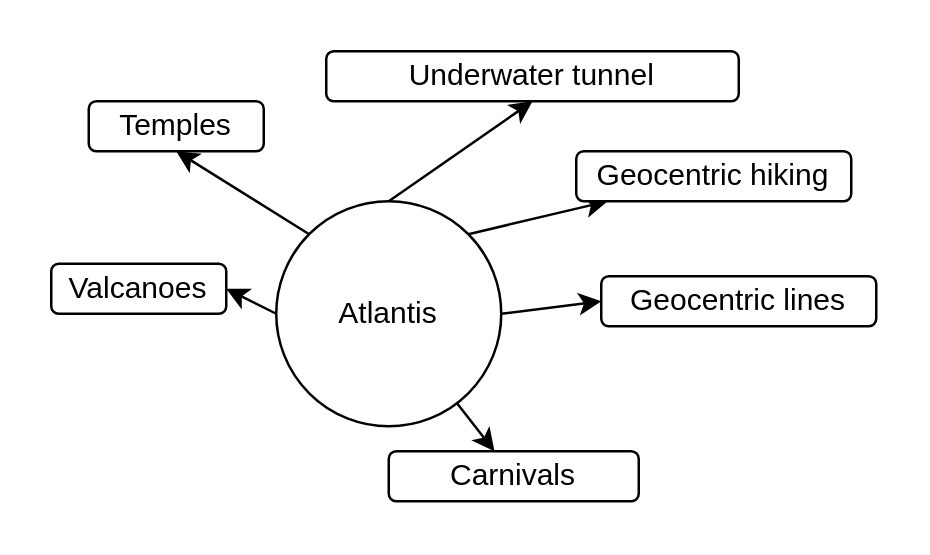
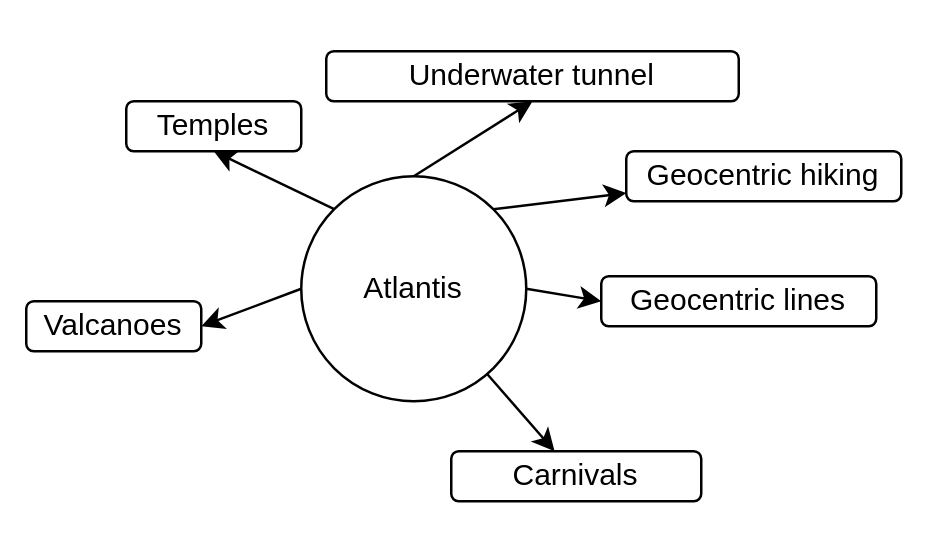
node "Temples": moved (176, 126) -> (214, 126)
node "Geocentric hiking": moved (714, 176) -> (764, 176)
node "Valcanoes": moved (139, 289) -> (114, 326)
node "Atlantis": moved (389, 314) -> (414, 289)
node "Carnivals": moved (514, 476) -> (576, 476)
